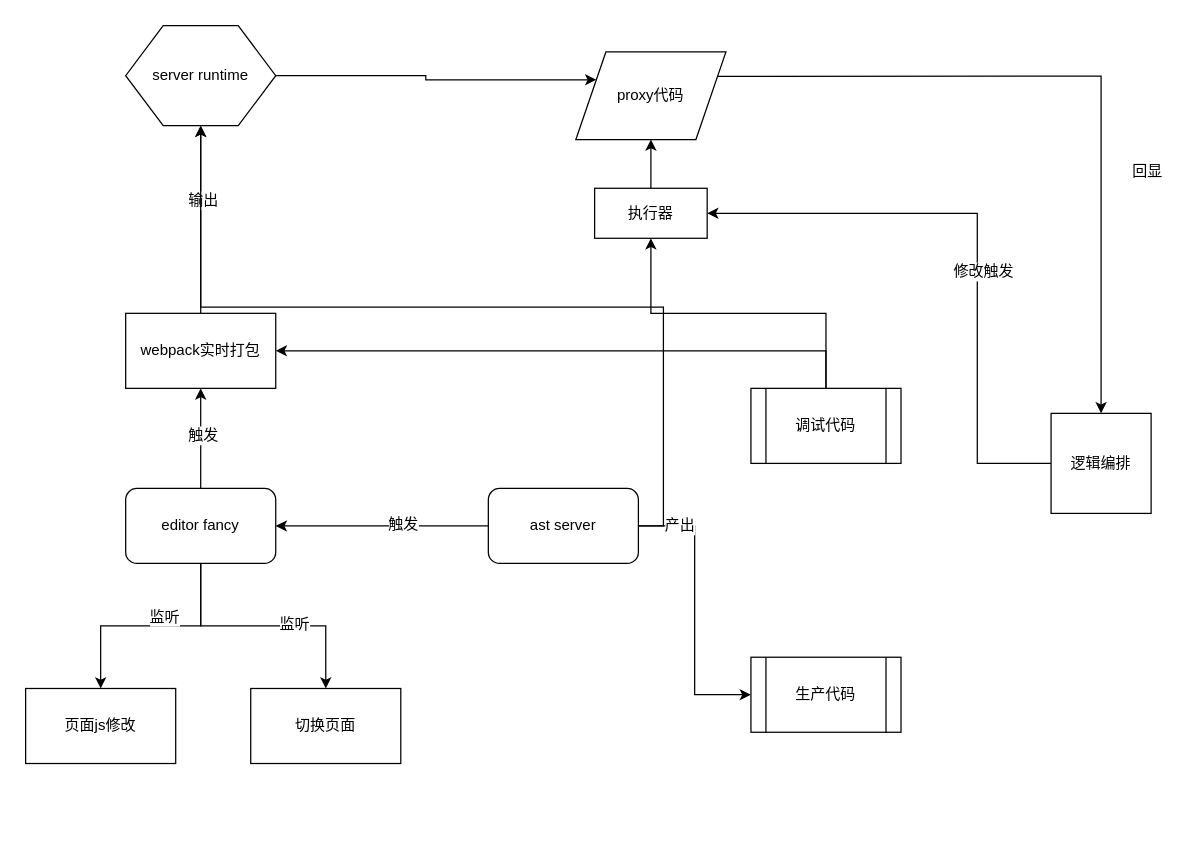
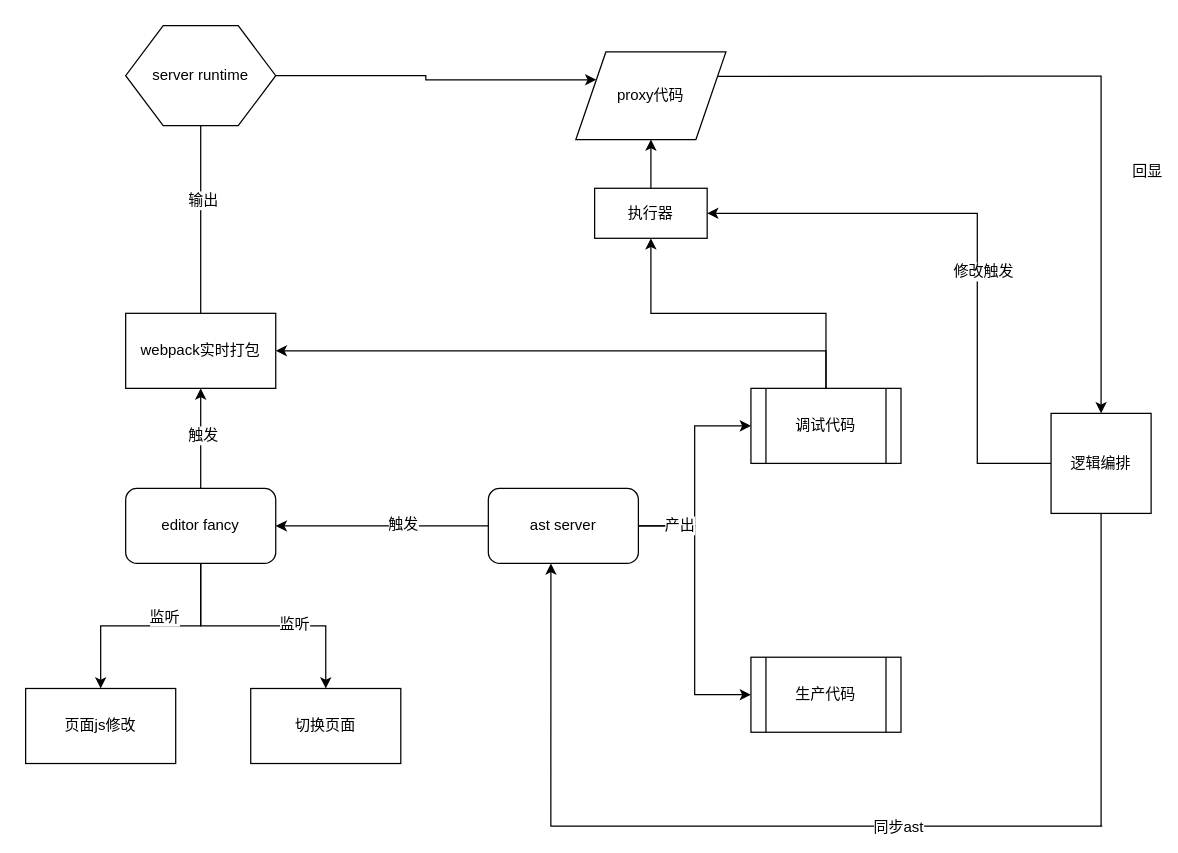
edge "ast server" -> "server runtime": now "ast server" -> "调试代码"
edge "webpack实时打包" -> "server runtime": arrowhead classic -> none
edge "逻辑编排" -> "ast server": added, label "同步ast"
